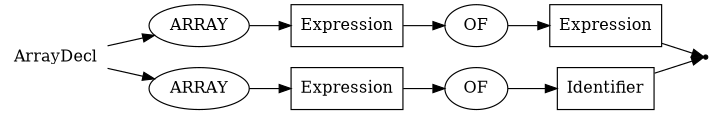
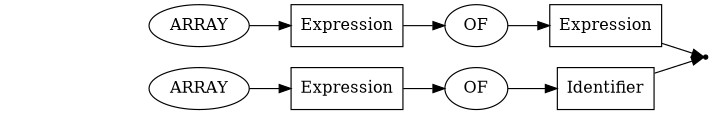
node "ArrayDecl": removed
